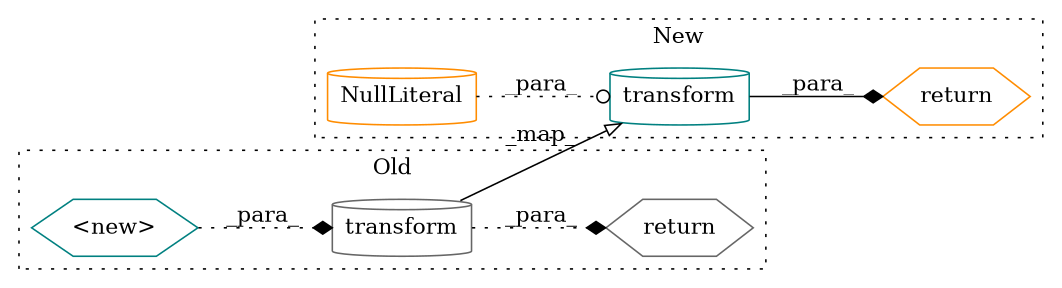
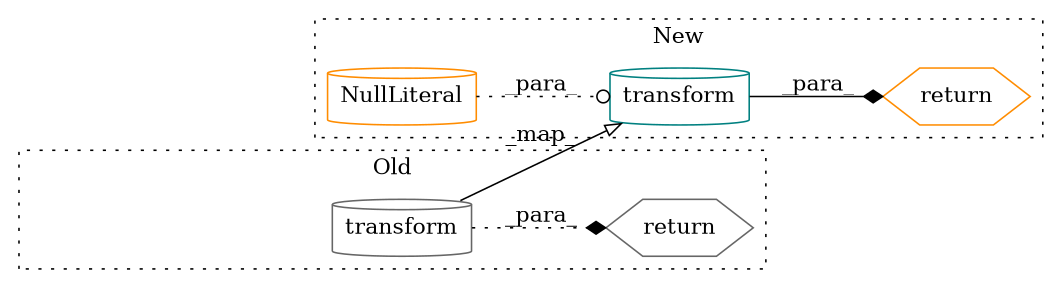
node "<new>": removed
